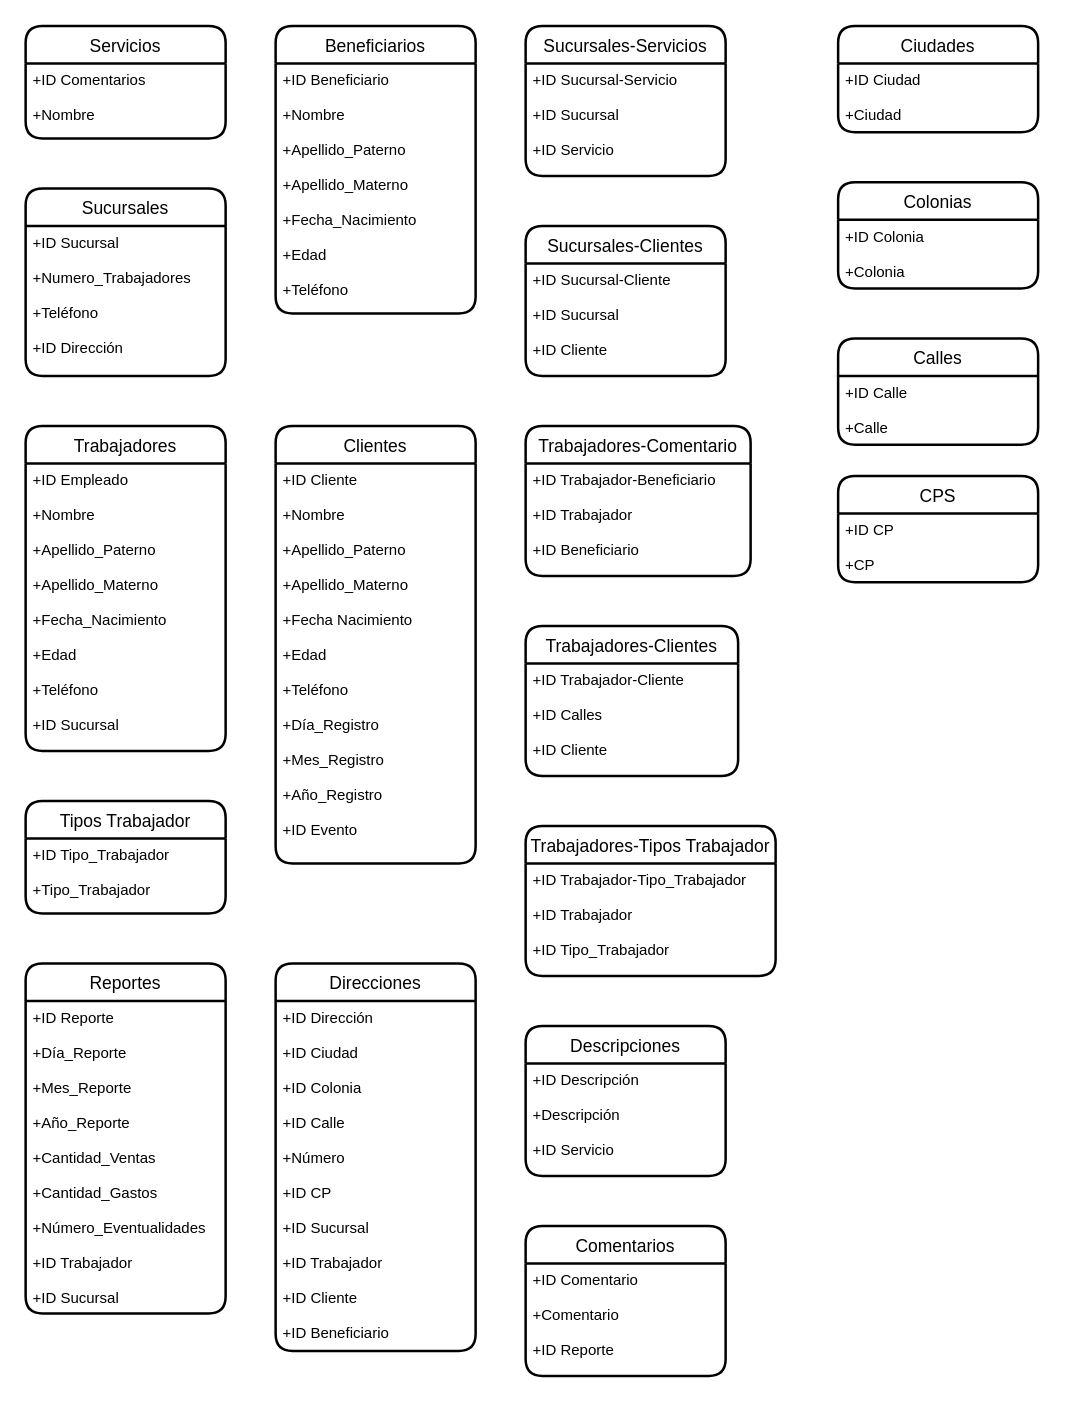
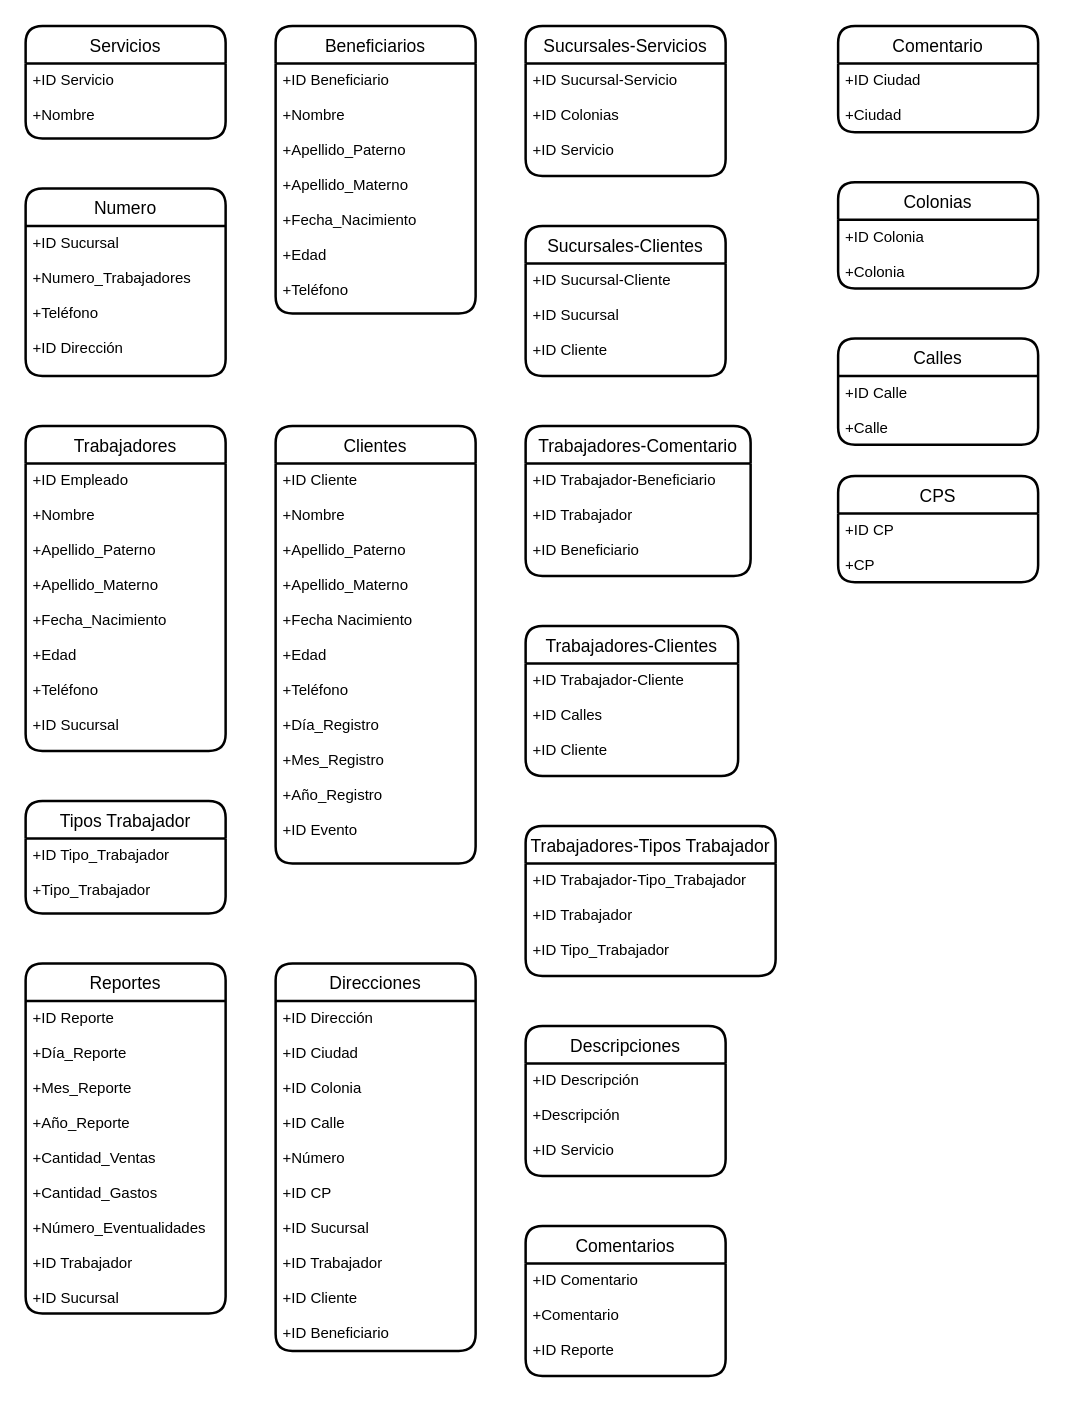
node "Ciudades": label "Ciudades" -> "Comentario"
node "+ID Comentarios +Nombre": label "+ID Comentarios +Nombre" -> "+ID Servicio +Nombre"
node "+ID Sucursal-Servicio +ID Sucursal +ID Servicio": label "+ID Sucursal-Servicio +ID Sucursal +ID Servicio" -> "+ID Sucursal-Servicio +ID Colonias +ID Servicio"
node "Sucursales": label "Sucursales" -> "Numero"
